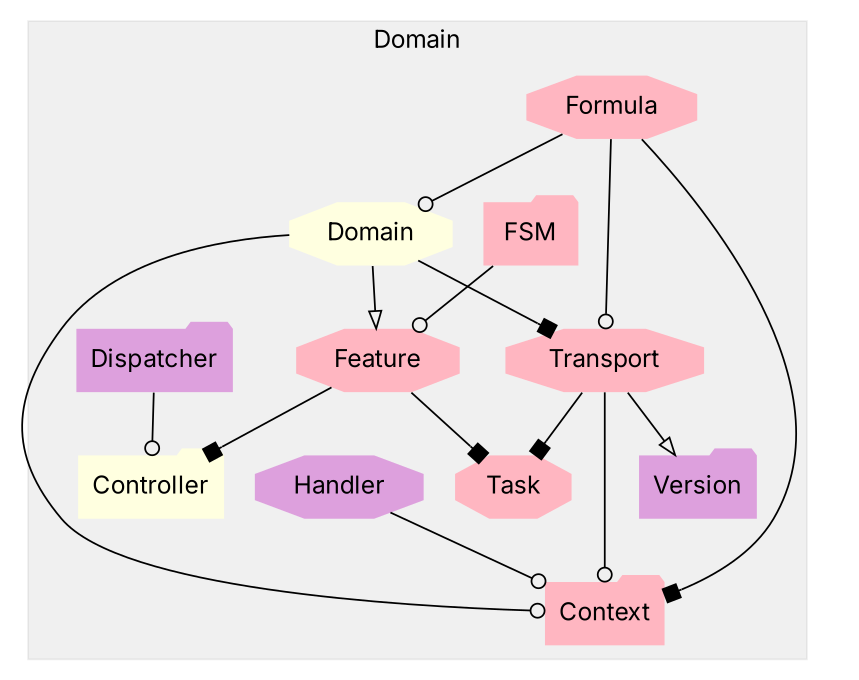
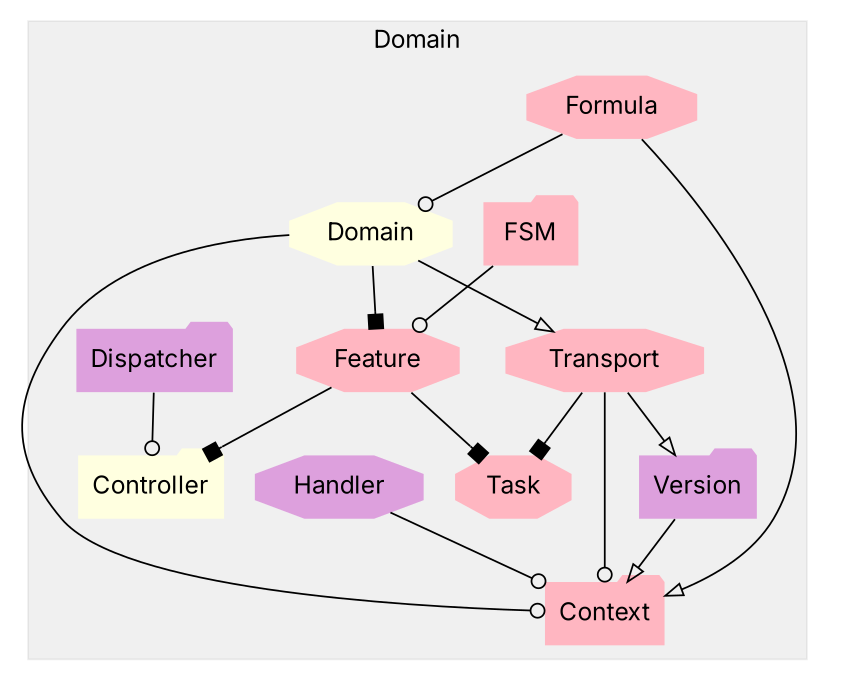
edge "Formula" -> "Transport": removed
edge "Domain" -> "Feature": arrowhead onormal -> box
edge "Domain" -> "Transport": arrowhead box -> onormal
edge "Formula" -> "Context": arrowhead box -> onormal
edge "Version" -> "Context": added
